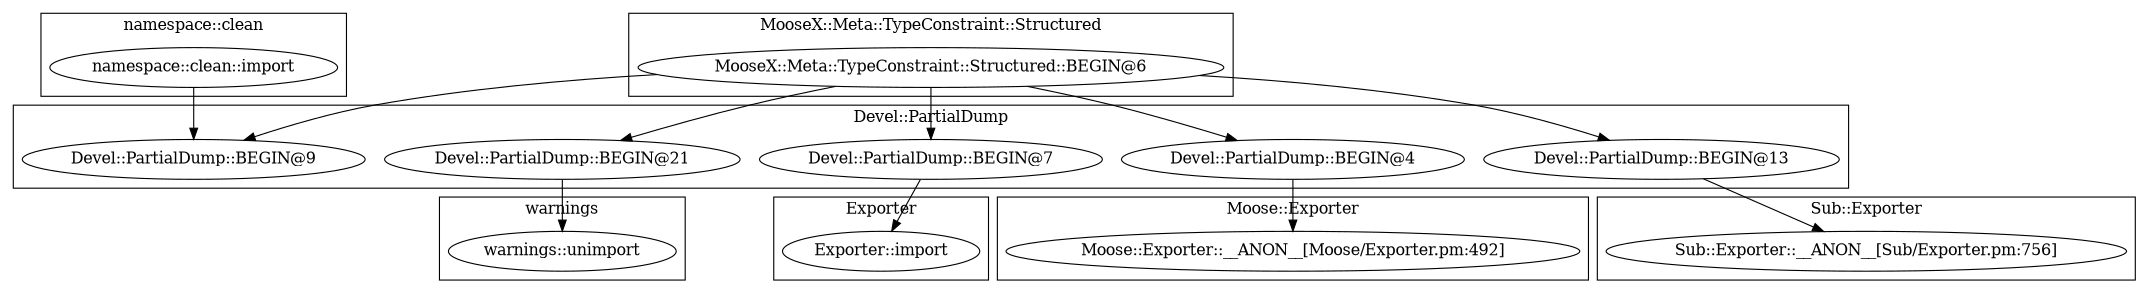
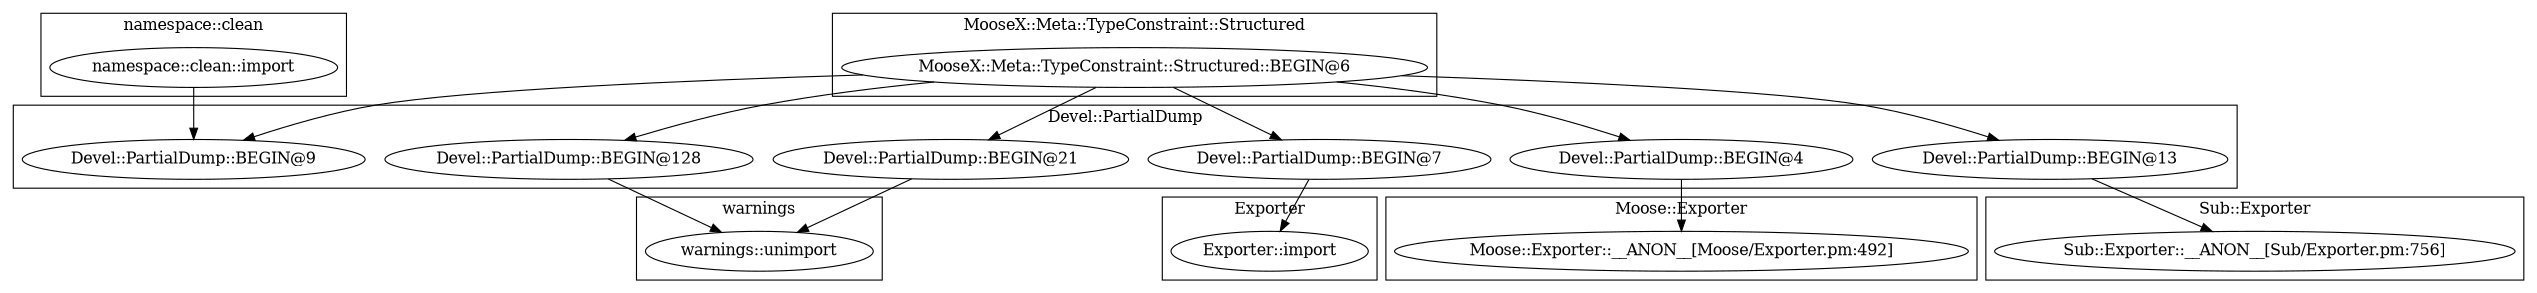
node "Devel::PartialDump::BEGIN@128": added
